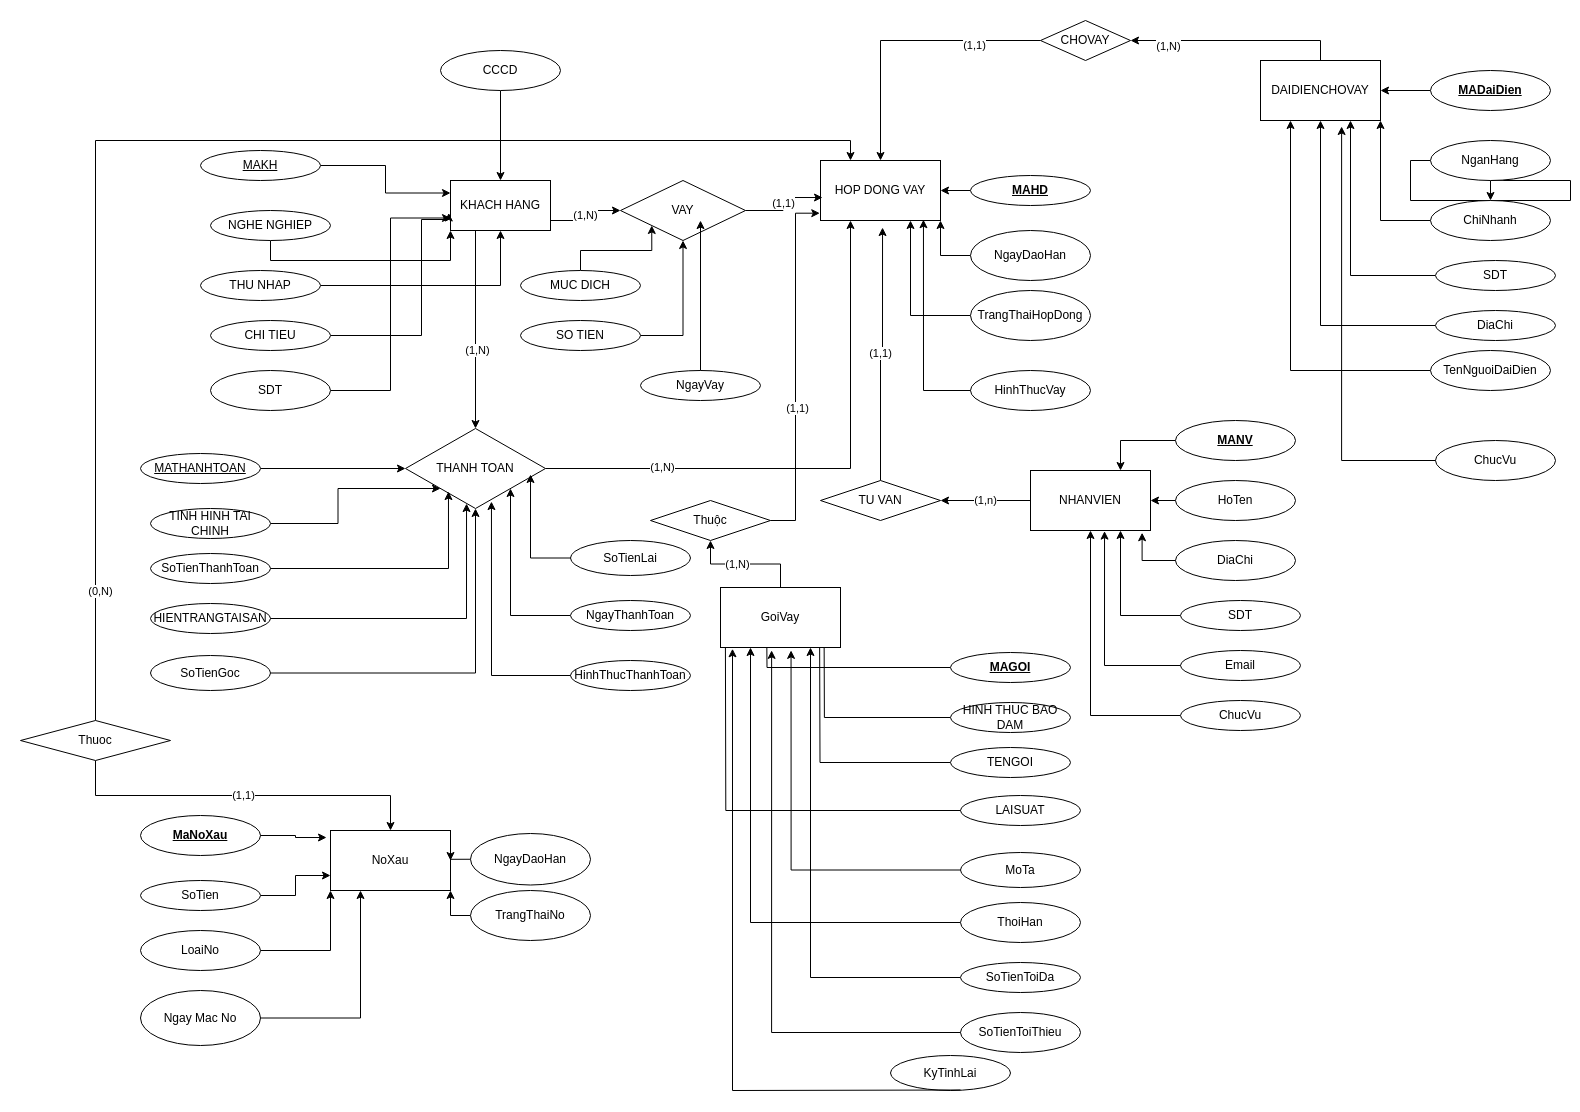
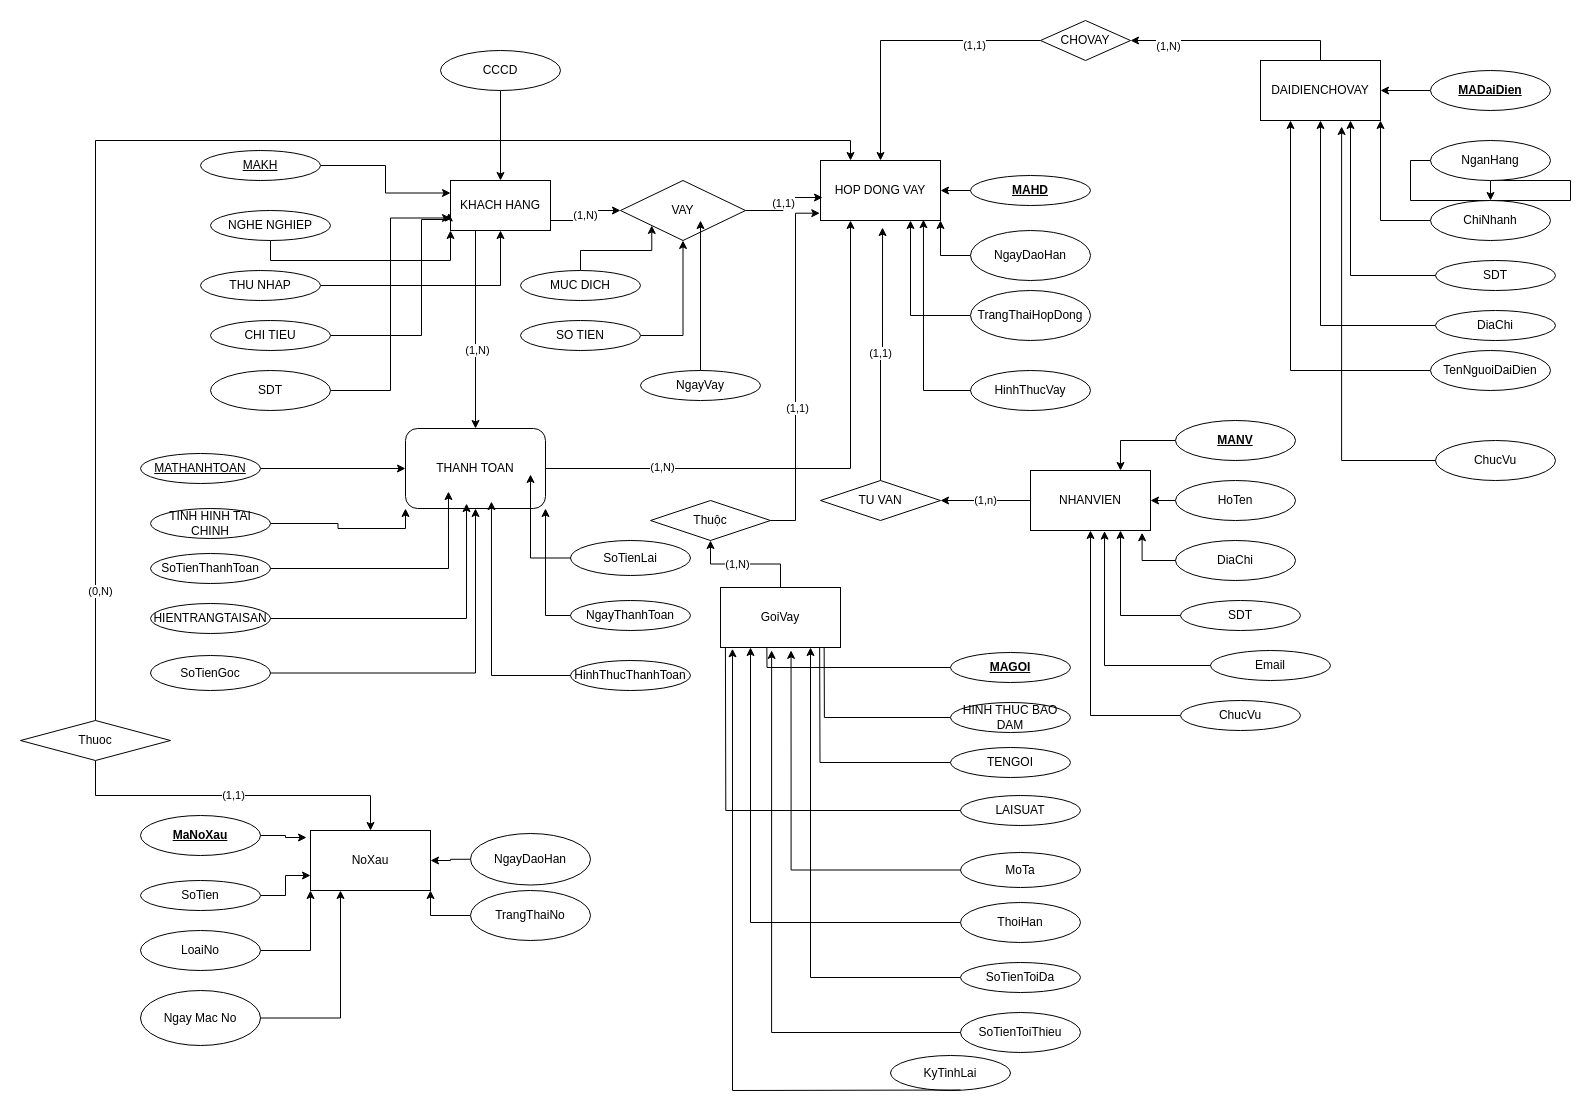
node "THANH TOAN": shape diamond -> rounded rectangle
node "Email": moved (1241, 666) -> (1271, 666)
node "NoXau": moved (391, 861) -> (371, 861)
